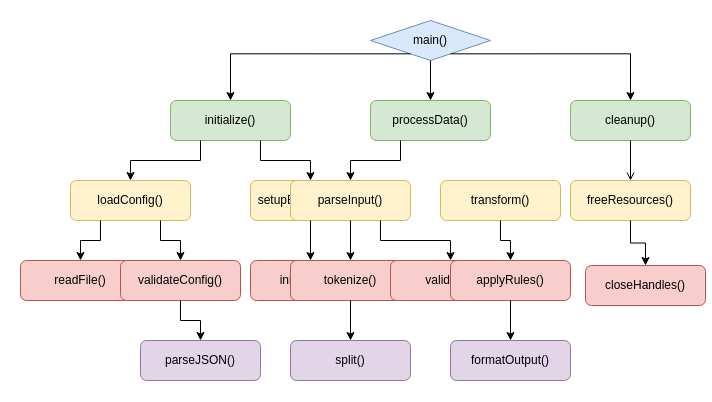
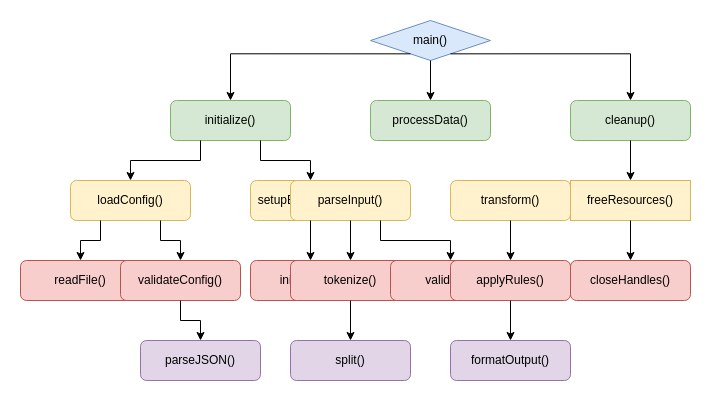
edge "processData()" -> "parseInput()": removed
edge "cleanup()" -> "freeResources()": arrowhead open -> classic
node "transform()": moved (501, 201) -> (511, 201)
node "freeResources()": shape rounded rectangle -> rectangle
node "closeHandles()": moved (646, 286) -> (631, 281)
